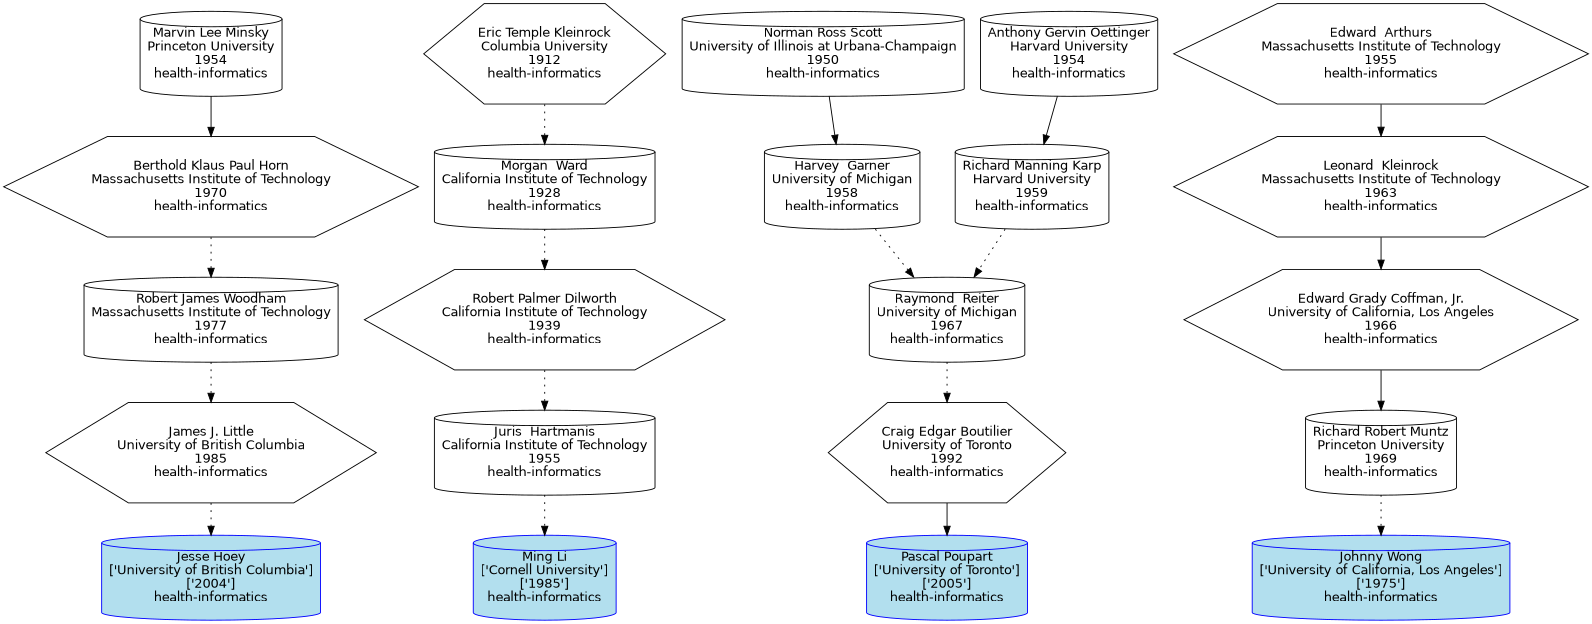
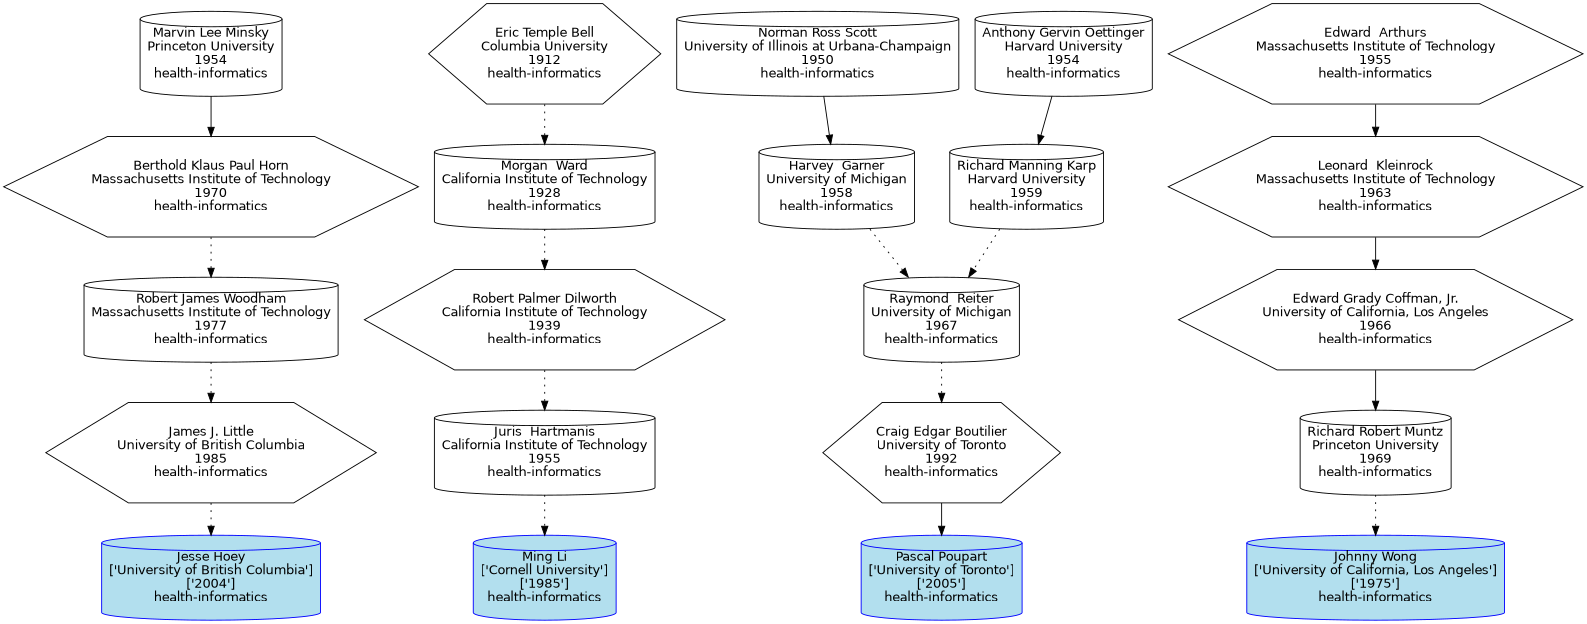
node "Eric Temple Kleinrock Columbia University 1912 health-informatics": label "Eric Temple Kleinrock Columbia University 1912 health-informatics" -> "Eric Temple Bell Columbia University 1912 health-informatics"
